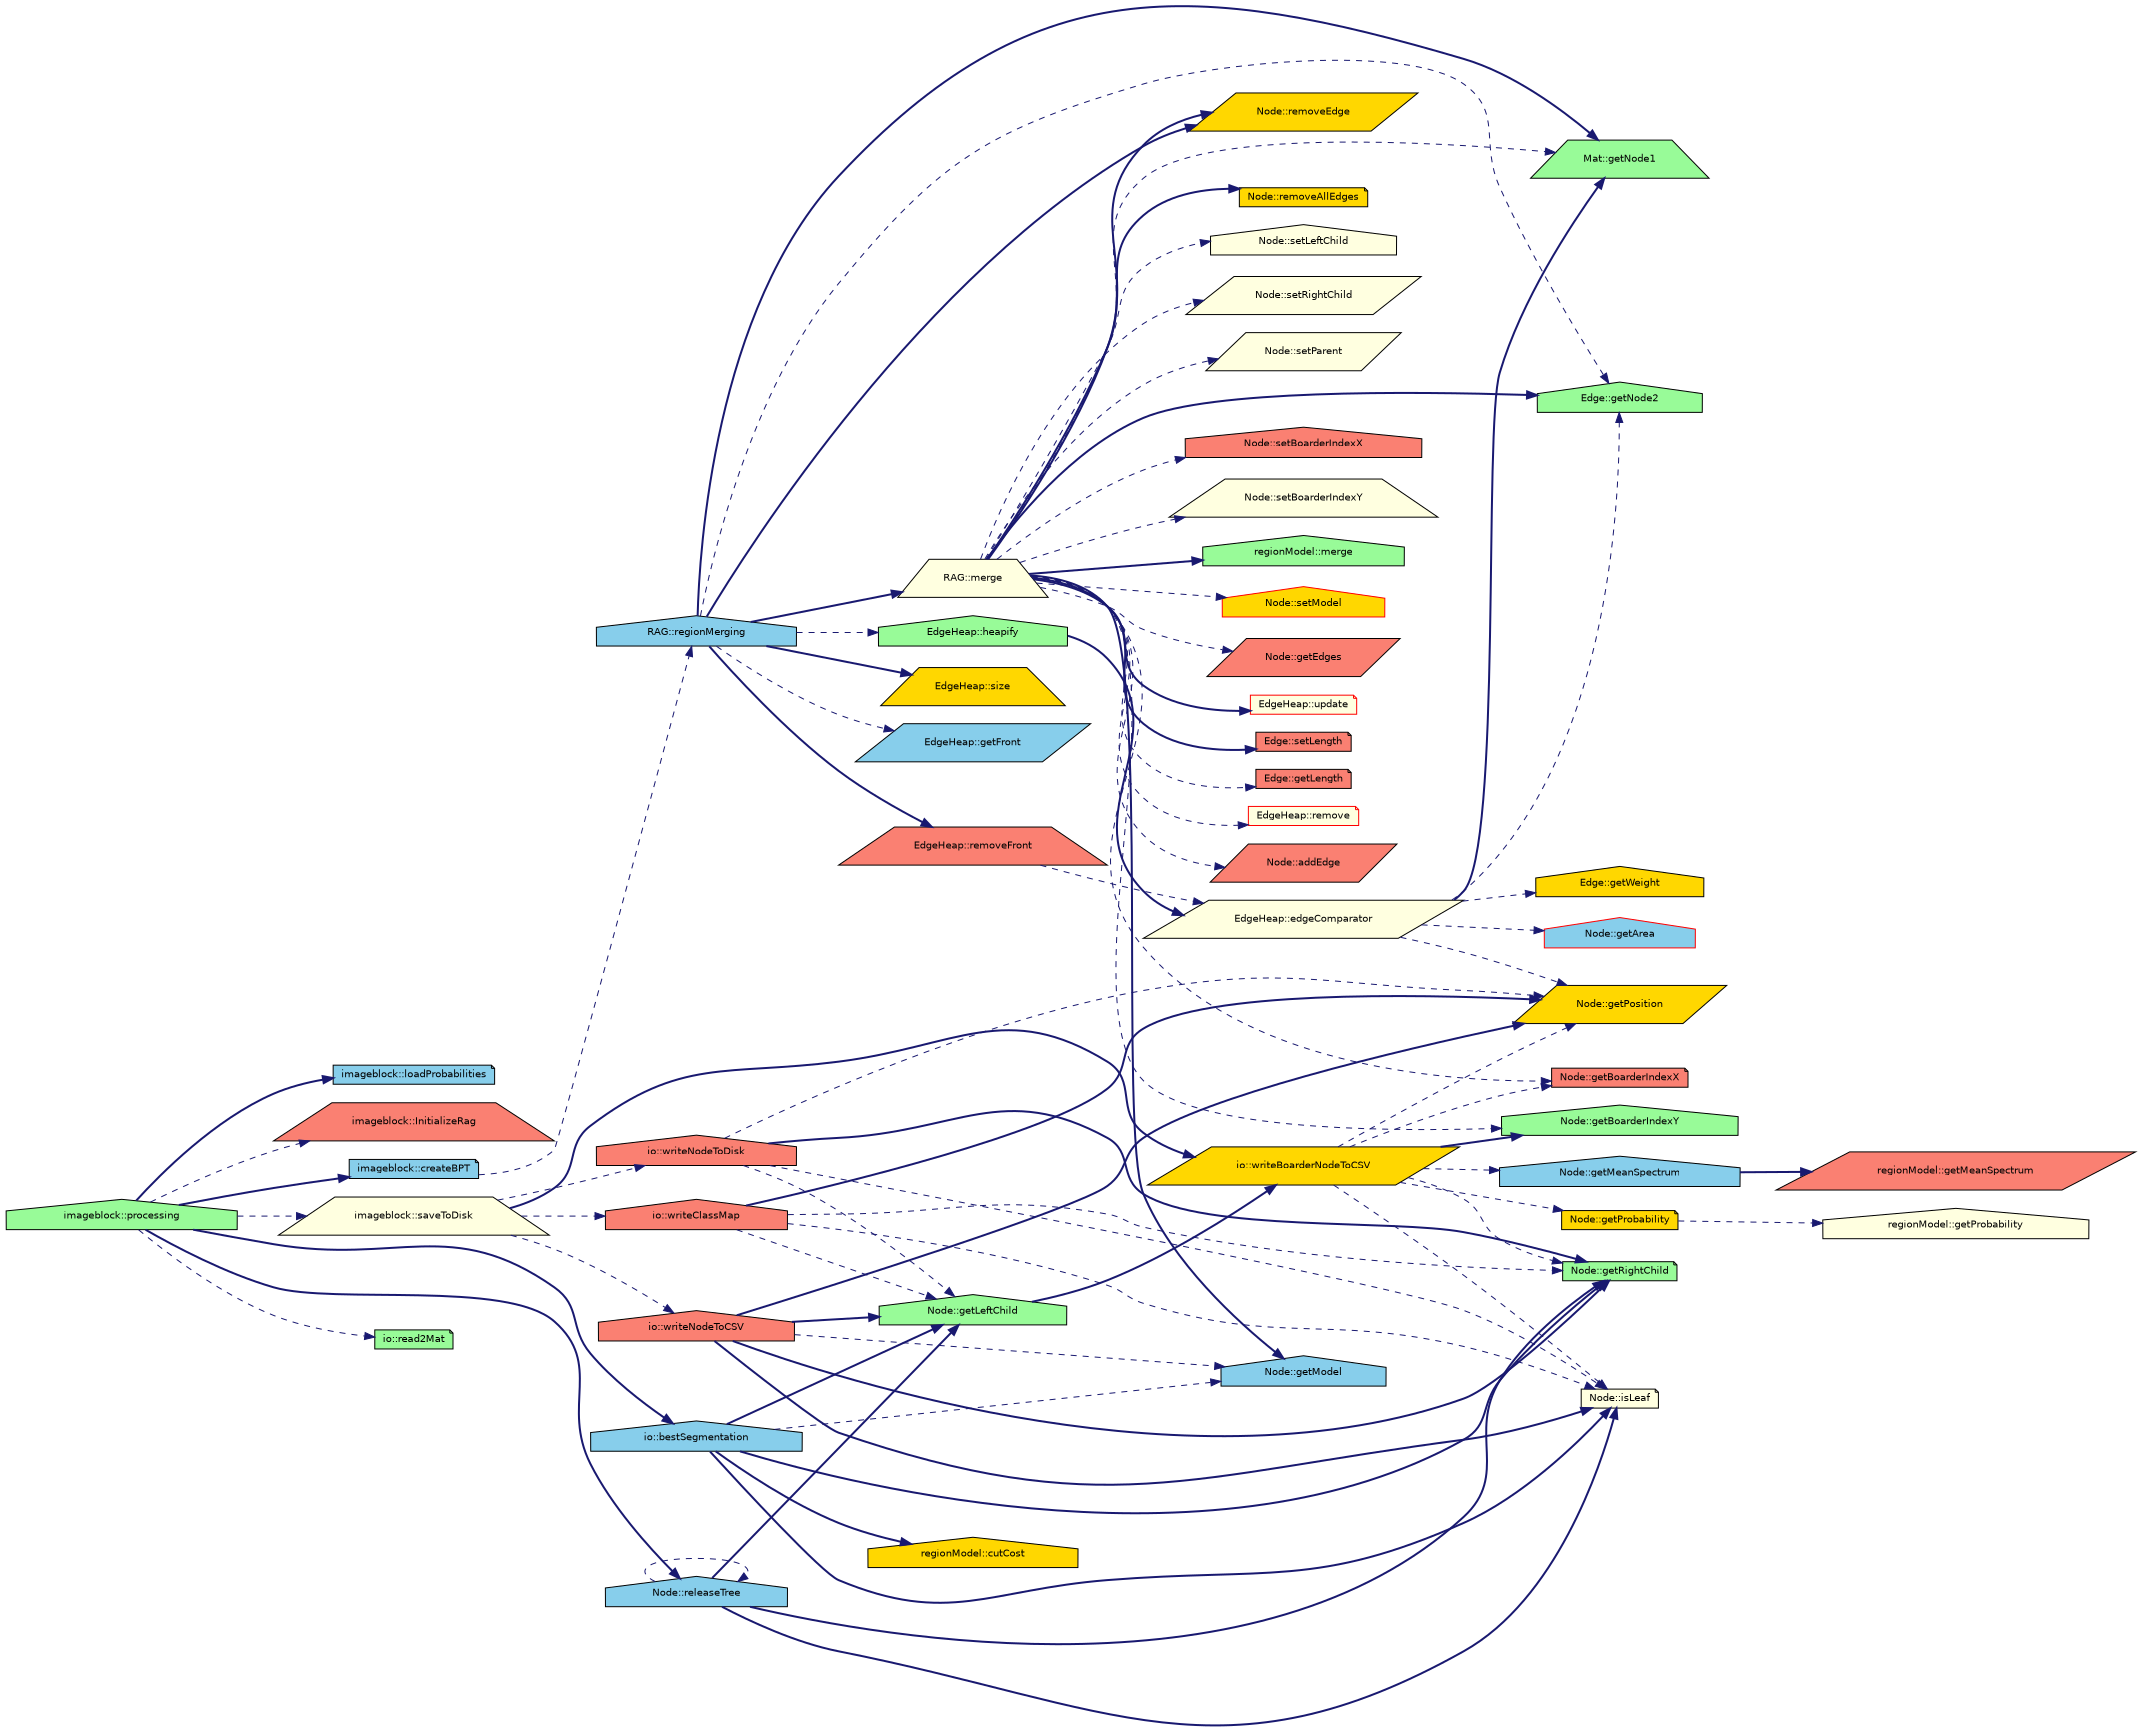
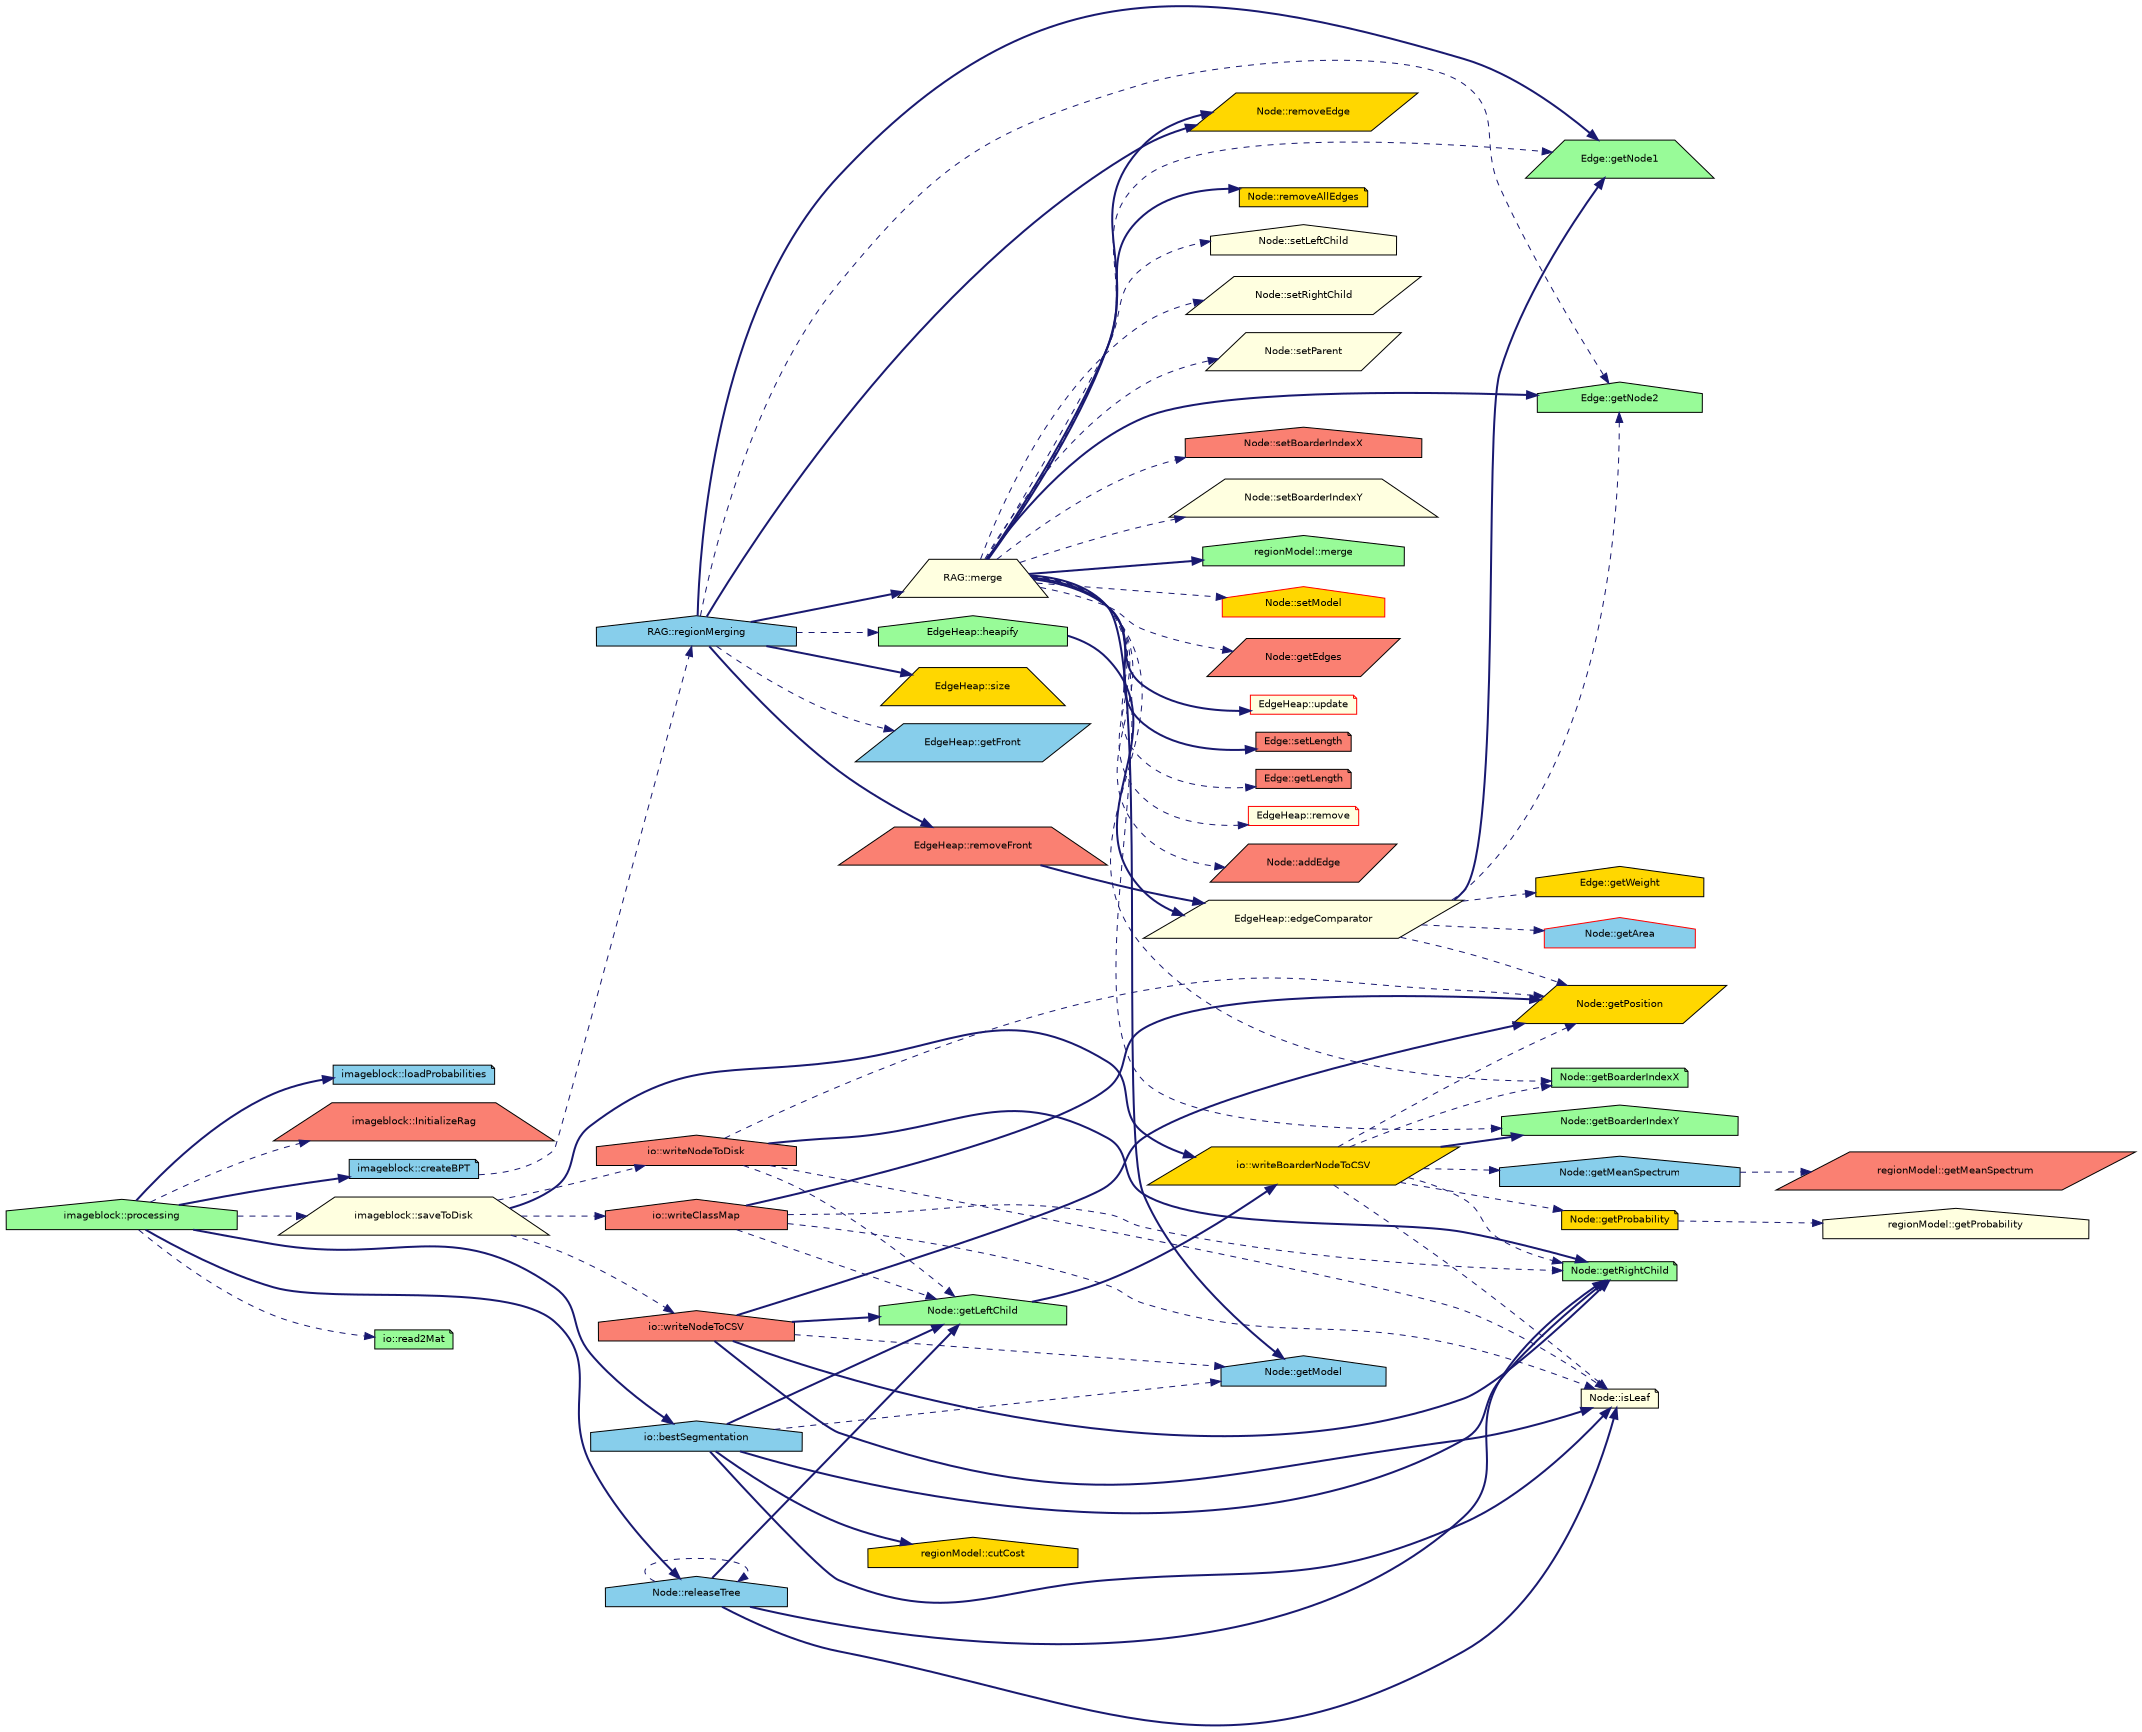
node "Mat::getNode1": label "Mat::getNode1" -> "Edge::getNode1"
edge "EdgeHeap::removeFront" -> "EdgeHeap::edgeComparator": style dashed -> bold
node "Node::getBoarderIndexX": fillcolor salmon -> palegreen
edge "Node::getMeanSpectrum" -> "regionModel::getMeanSpectrum": style bold -> dashed
